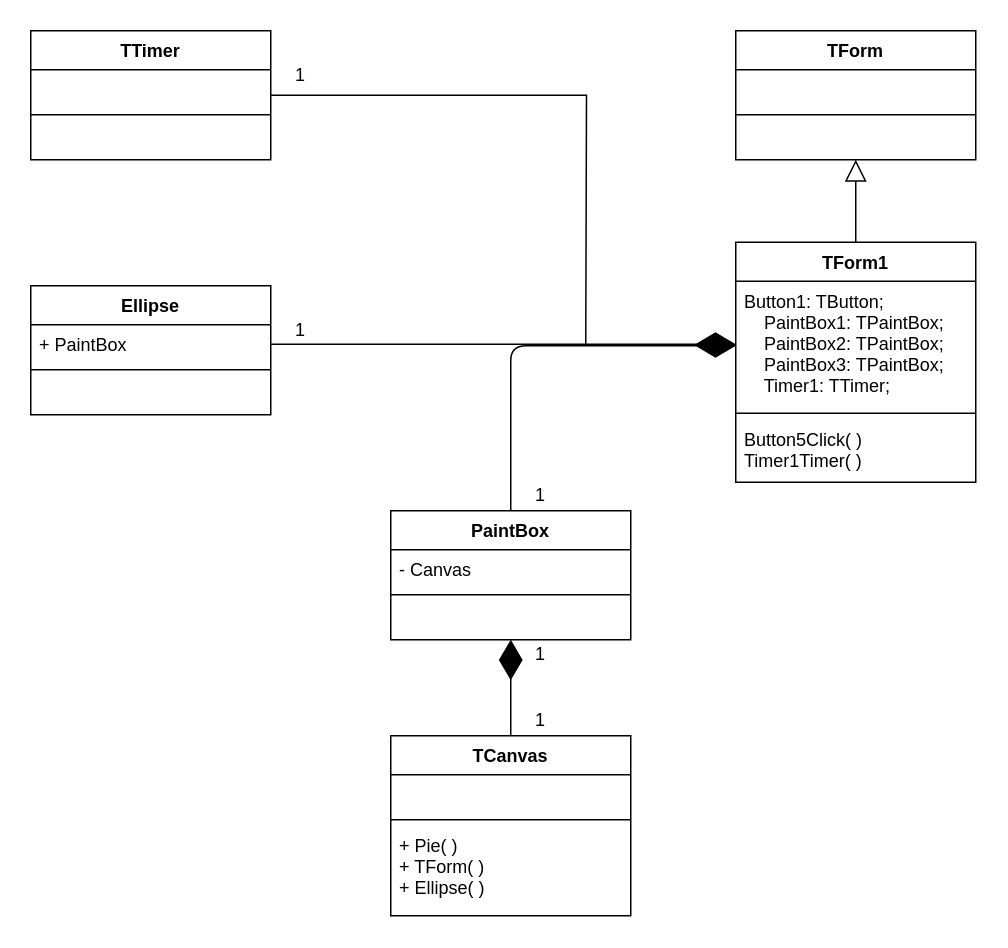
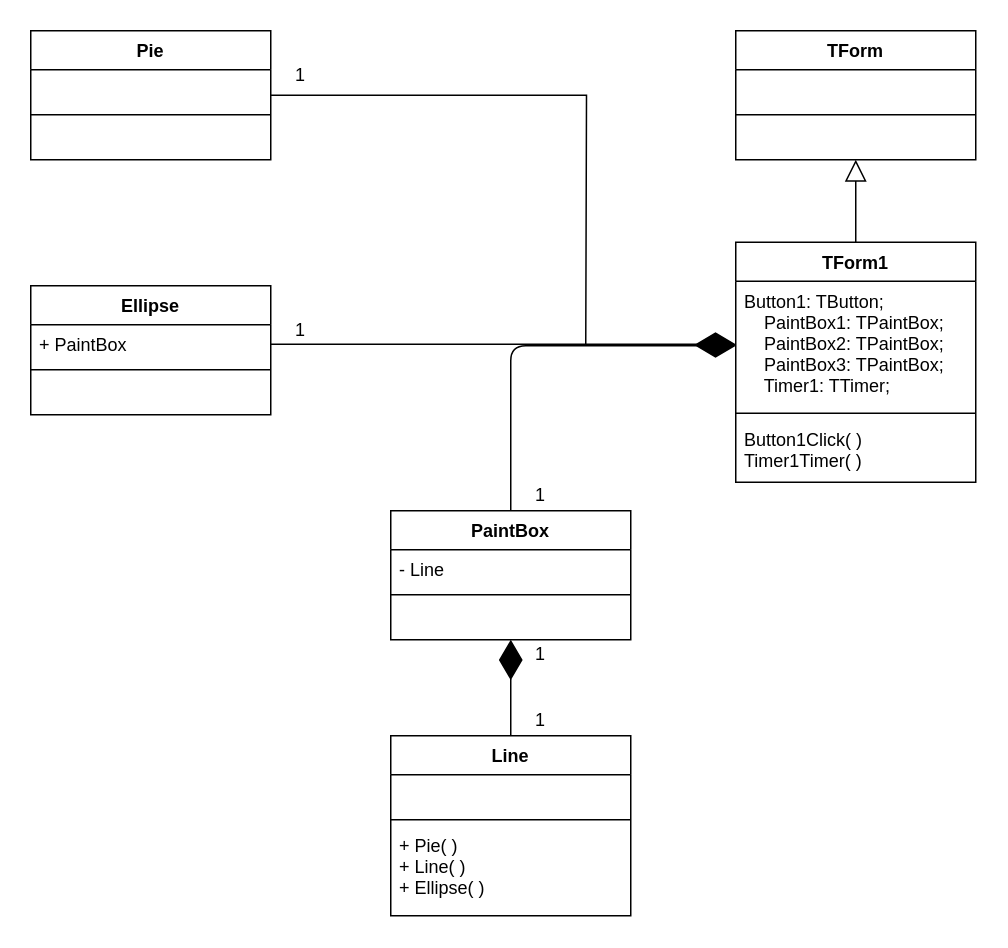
node "TTimer": label "TTimer" -> "Pie"
node "Button5Click( ) Timer1Timer( )": label "Button5Click( ) Timer1Timer( )" -> "Button1Click( ) Timer1Timer( )"
node "- Canvas": label "- Canvas" -> "- Line"
node "TCanvas": label "TCanvas" -> "Line"
node "+ Pie( ) + TForm( ) + Ellipse( )": label "+ Pie( ) + TForm( ) + Ellipse( )" -> "+ Pie( ) + Line( ) + Ellipse( )"
